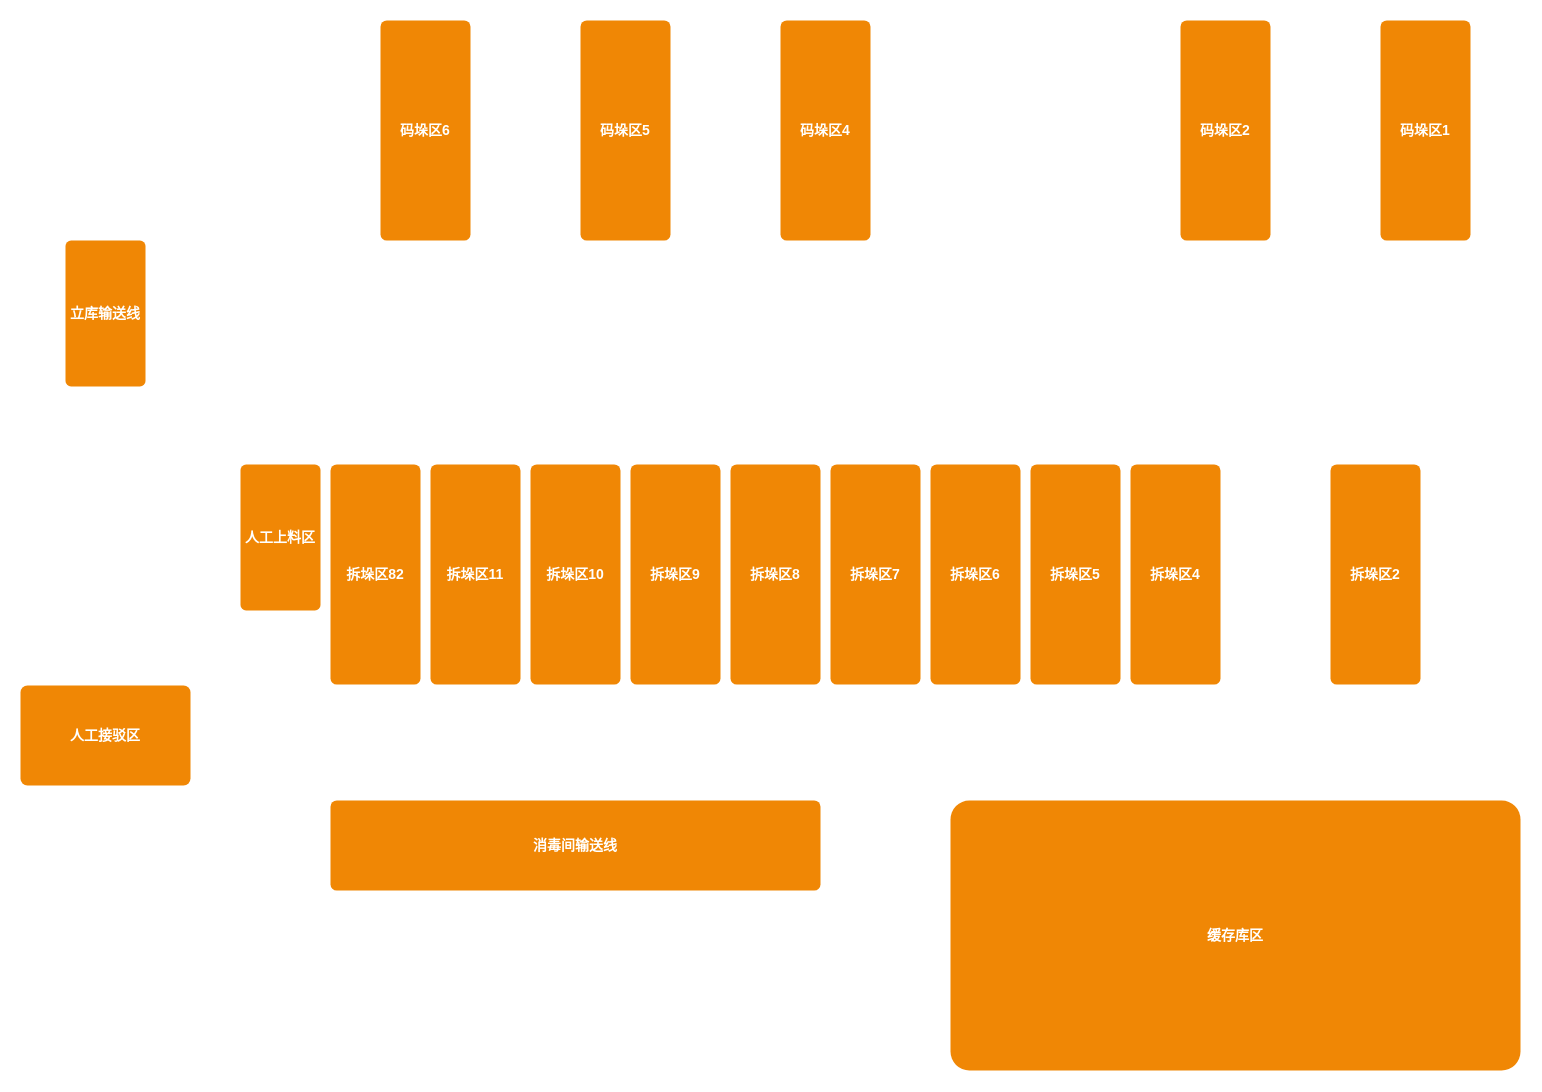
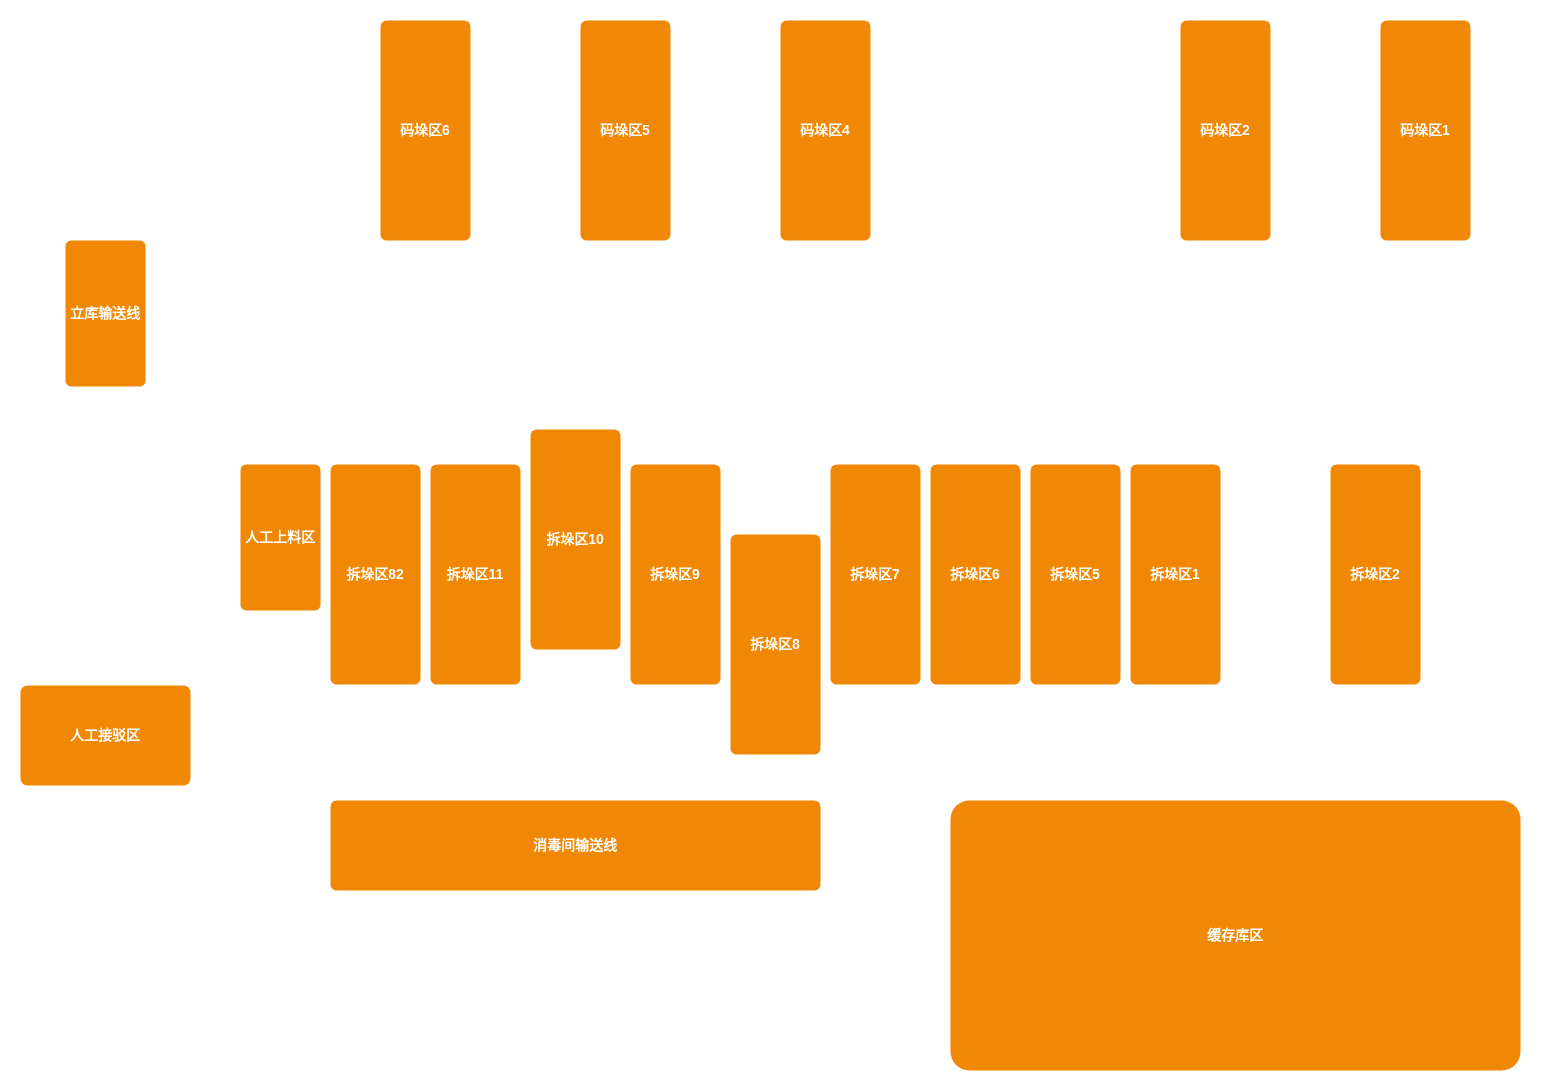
node "拆垛区10": moved (576, 575) -> (576, 540)
node "拆垛区8": moved (776, 575) -> (776, 645)
node "拆垛区4": label "拆垛区4" -> "拆垛区1"
